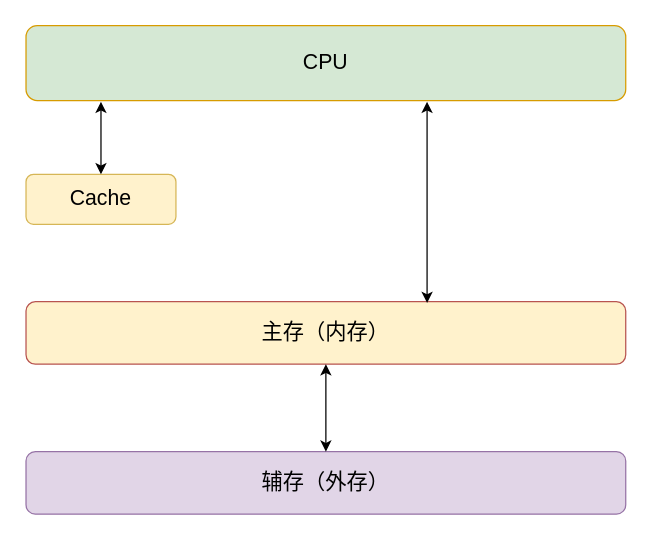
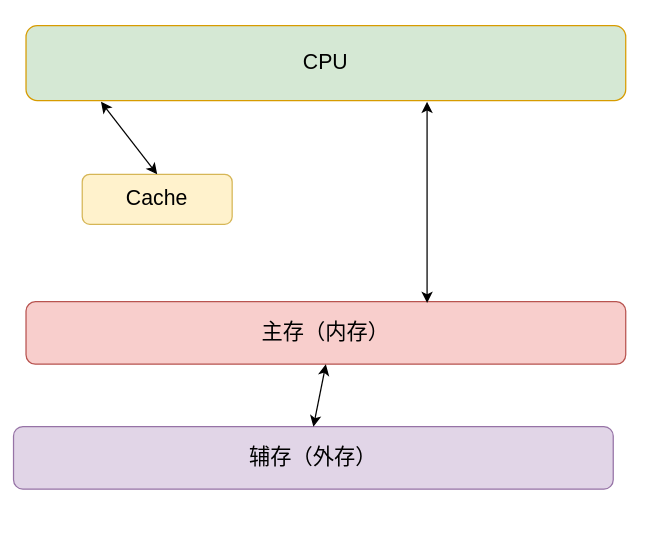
node "Cache": moved (101, 199) -> (157, 199)
node "主存（内存）": fillcolor #fff2cc -> #f8cecc
node "辅存（外存）": moved (326, 483) -> (313, 458)
